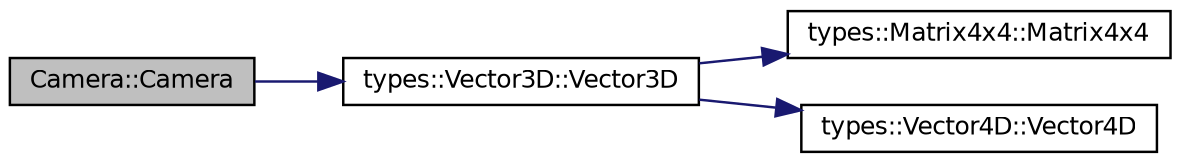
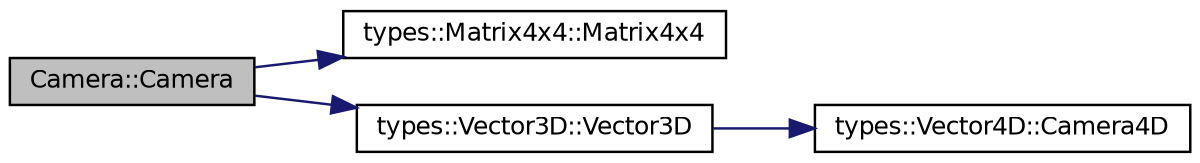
edge "types::Vector3D::Vector3D" -> "types::Matrix4x4::Matrix4x4": now "Camera::Camera" -> "types::Matrix4x4::Matrix4x4"
node "types::Vector4D::Vector4D": label "types::Vector4D::Vector4D" -> "types::Vector4D::Camera4D"
